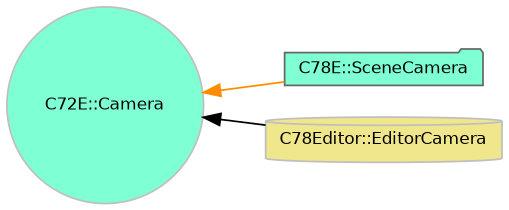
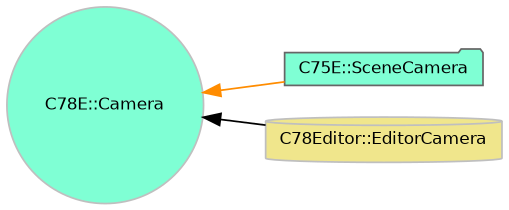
node "C78E::SceneCamera": label "C78E::SceneCamera" -> "C75E::SceneCamera"
node "C72E::Camera": label "C72E::Camera" -> "C78E::Camera"
